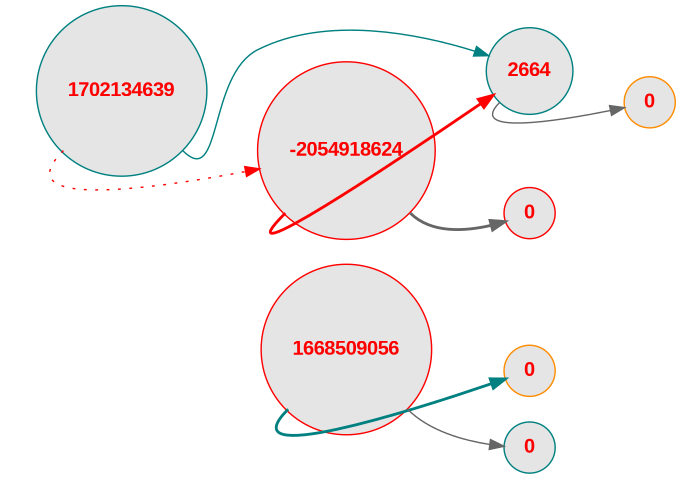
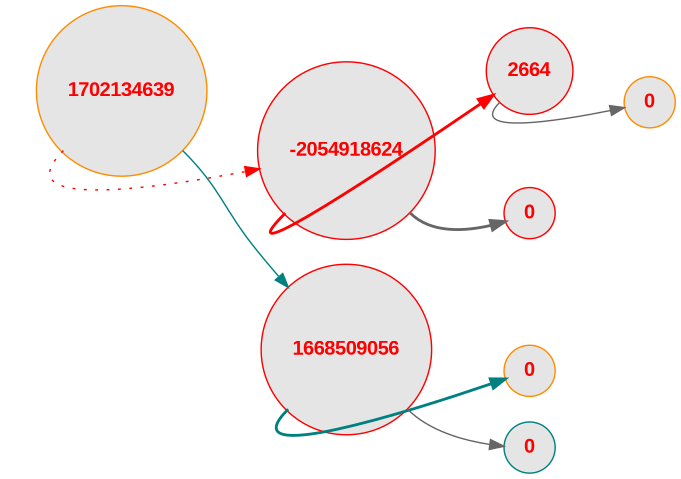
edge "1702134639" -> "2664": now "1702134639" -> "1668509056"
node "2664": color teal -> red
node "1702134639": color teal -> darkorange
